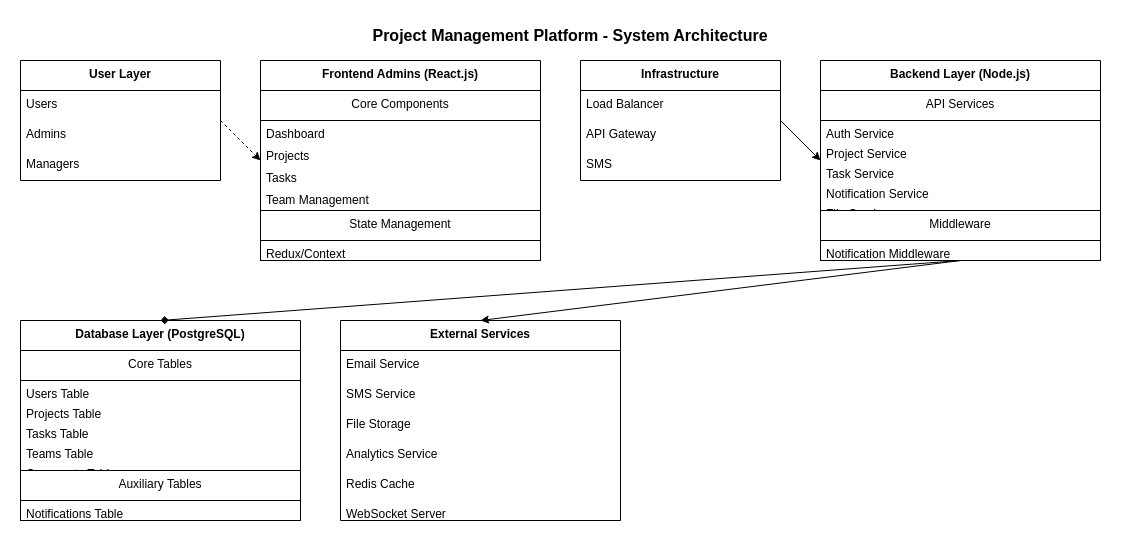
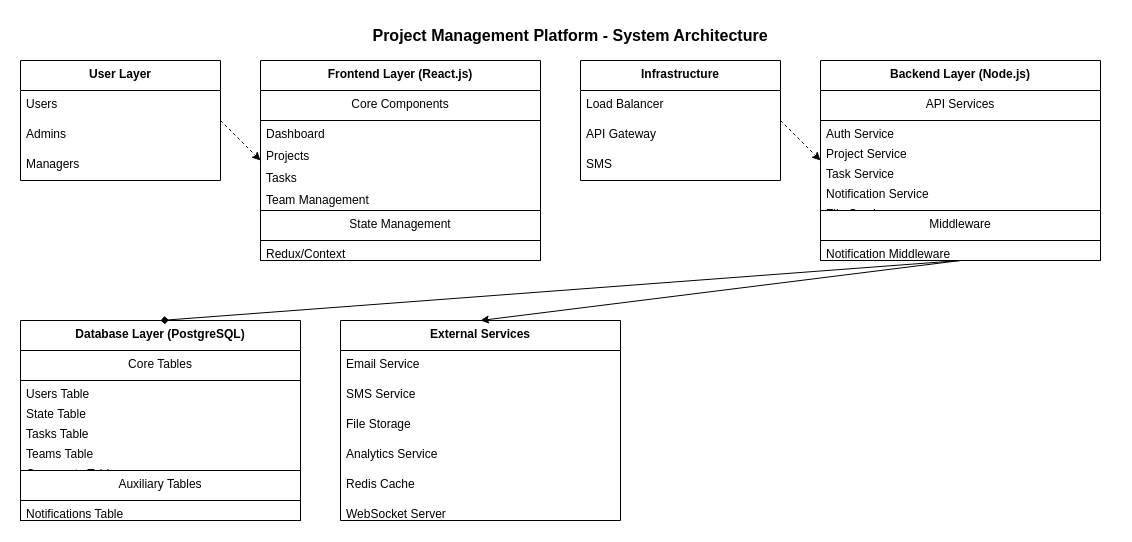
node "Frontend Admins (React.js)": label "Frontend Admins (React.js)" -> "Frontend Layer (React.js)"
edge "Infrastructure" -> "Backend Layer (Node.js)": style solid -> dashed
node "Projects Table": label "Projects Table" -> "State Table"
